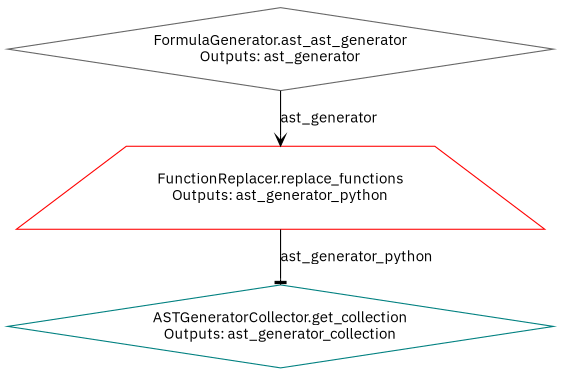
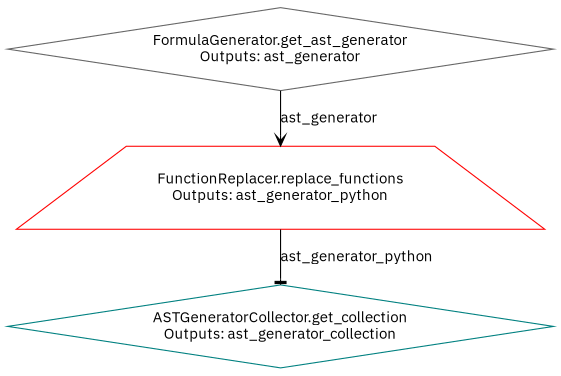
node "FormulaGenerator.ast_ast_generator Outputs: ast_generator": label "FormulaGenerator.ast_ast_generator Outputs: ast_generator" -> "FormulaGenerator.get_ast_generator Outputs: ast_generator"
